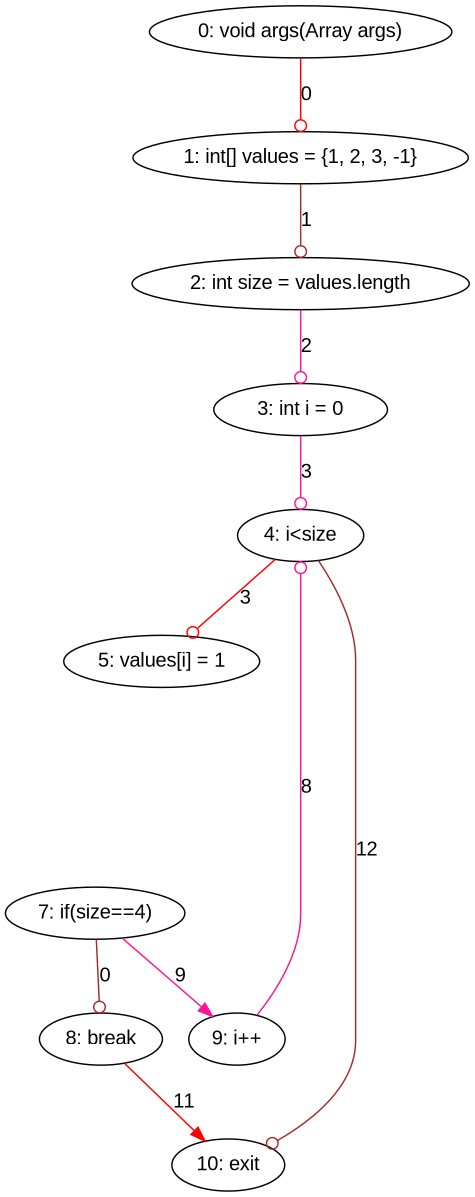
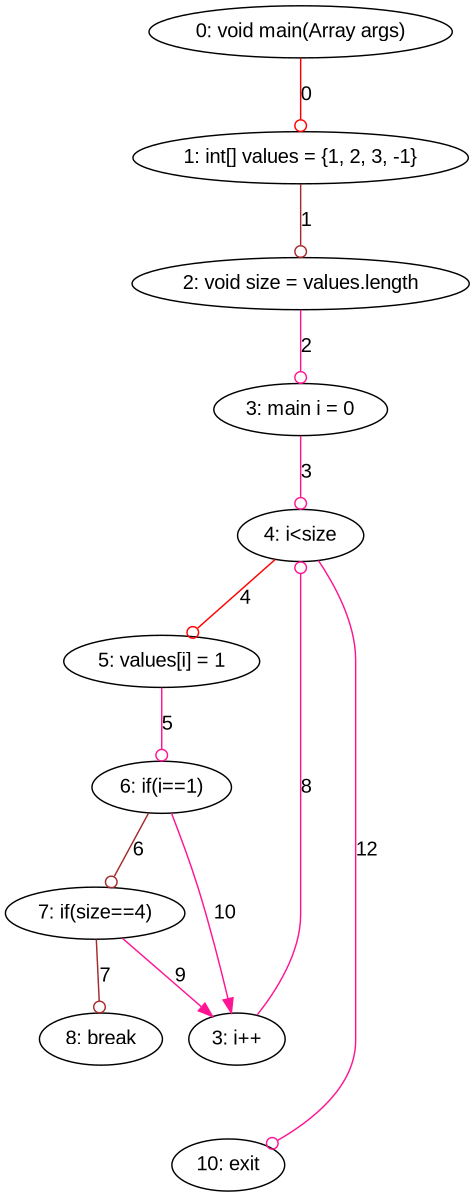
node "0: void args(Array args)": label "0: void args(Array args)" -> "0: void main(Array args)"
node "2: int size = values.length": label "2: int size = values.length" -> "2: void size = values.length"
node "3: int i = 0": label "3: int i = 0" -> "3: main i = 0"
edge "4: i<size" -> "5: values[i] = 1": label "3" -> "4"
node "6: if(i==1)": added
edge "4: i<size" -> "10: exit": color brown -> deeppink
edge "7: if(size==4)" -> "8: break": label "0" -> "7"
node "9: i++": label "9: i++" -> "3: i++"
edge "8: break" -> "10: exit": removed, label "11"
